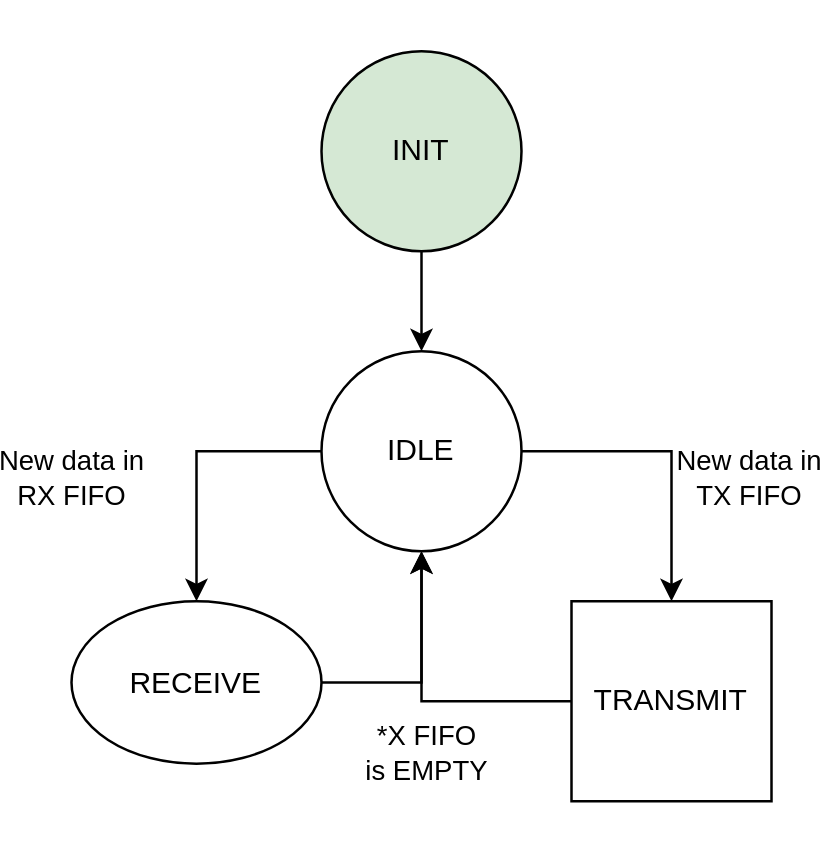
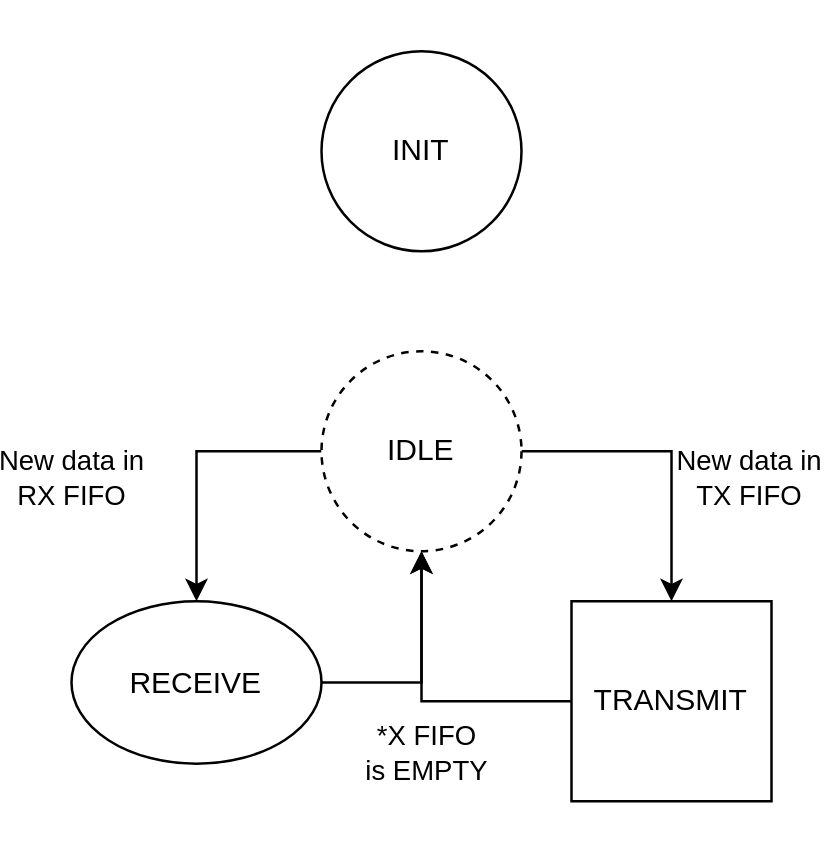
node "INIT": fillcolor #d5e8d4 -> #ffffff
edge "INIT" -> "IDLE": removed
node "IDLE": style solid -> dashed
